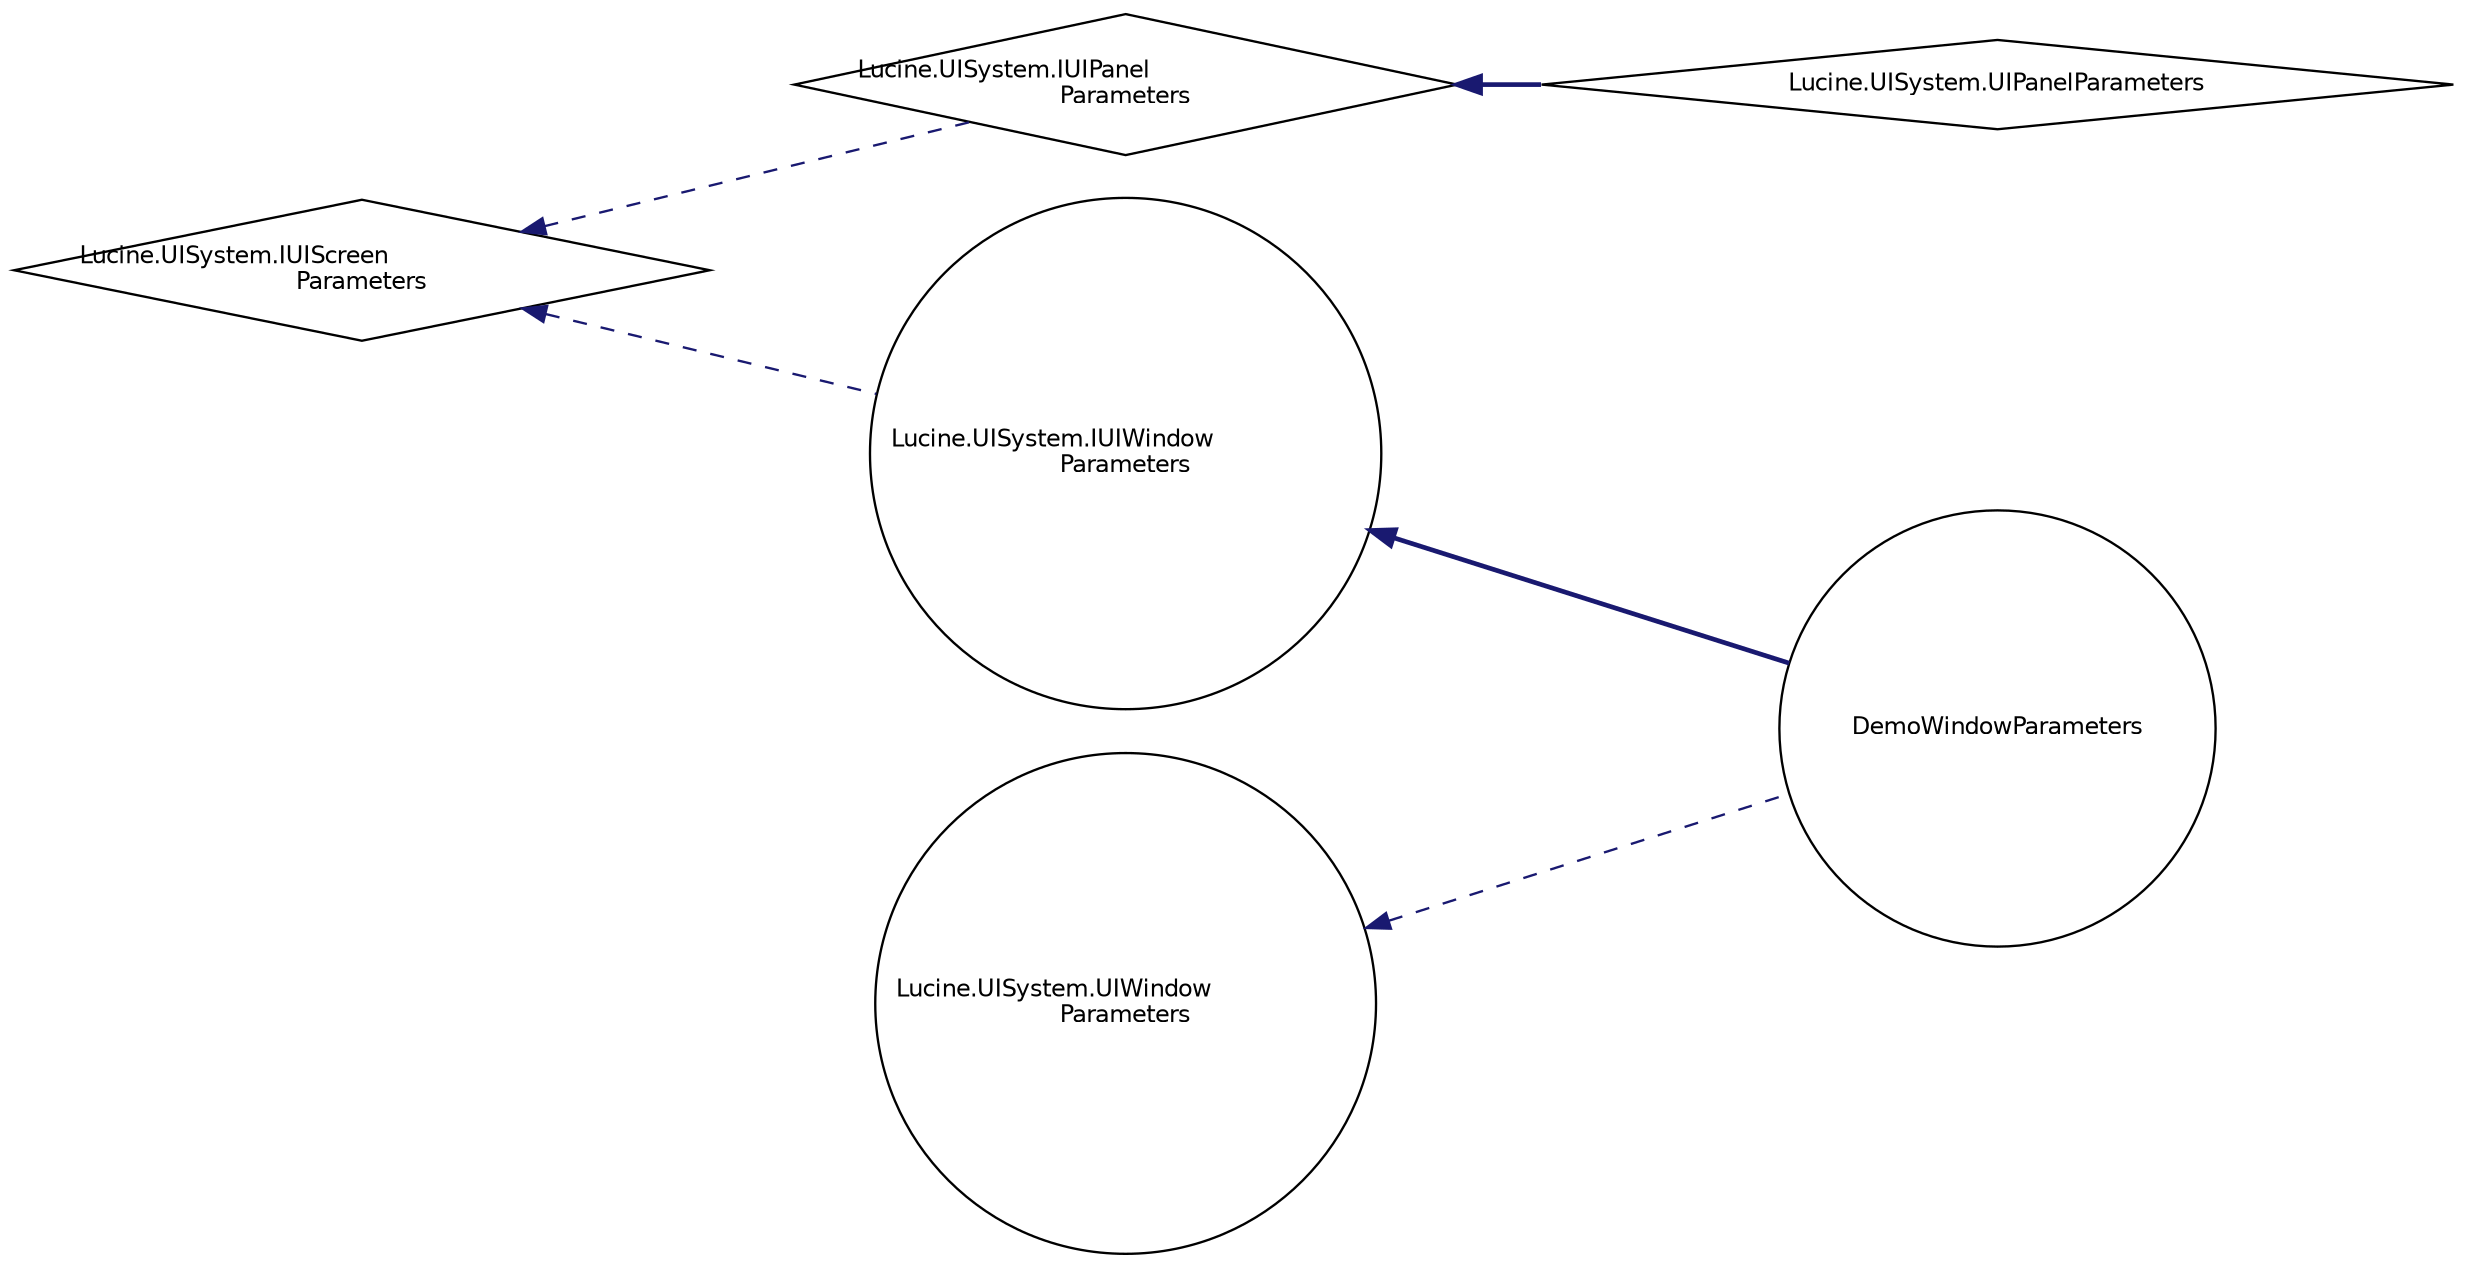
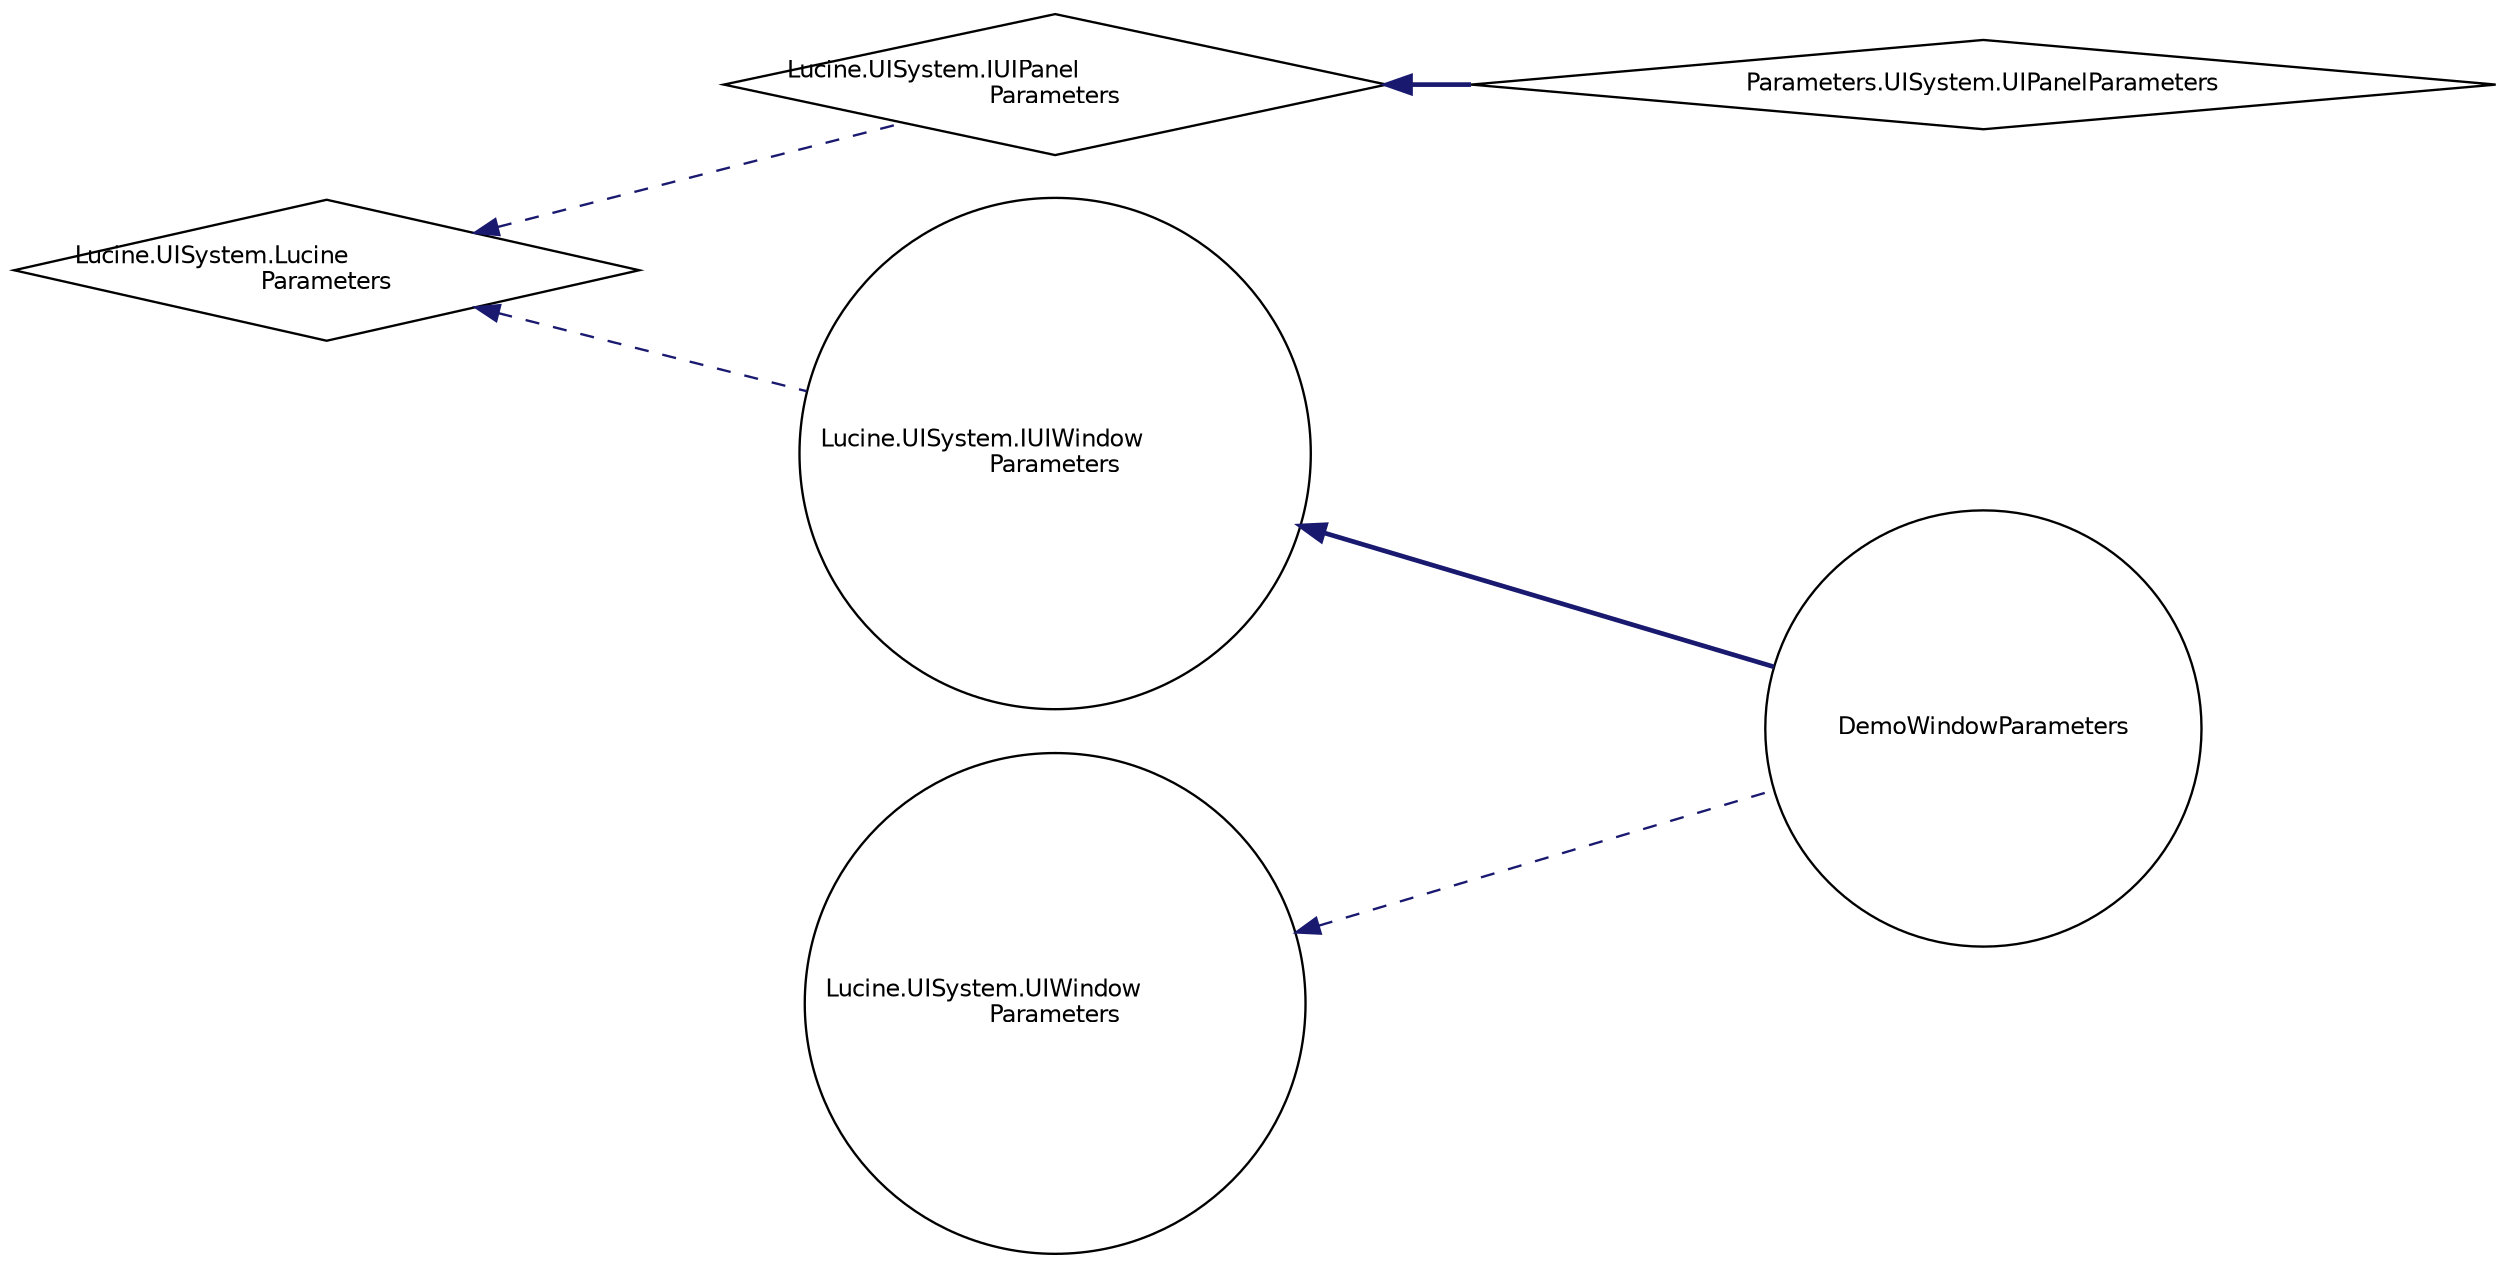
node "Lucine.UISystem.UIPanelParameters": label "Lucine.UISystem.UIPanelParameters" -> "Parameters.UISystem.UIPanelParameters"
node "Lucine.UISystem.IUIScreen Parameters": label "Lucine.UISystem.IUIScreen Parameters" -> "Lucine.UISystem.Lucine Parameters"
